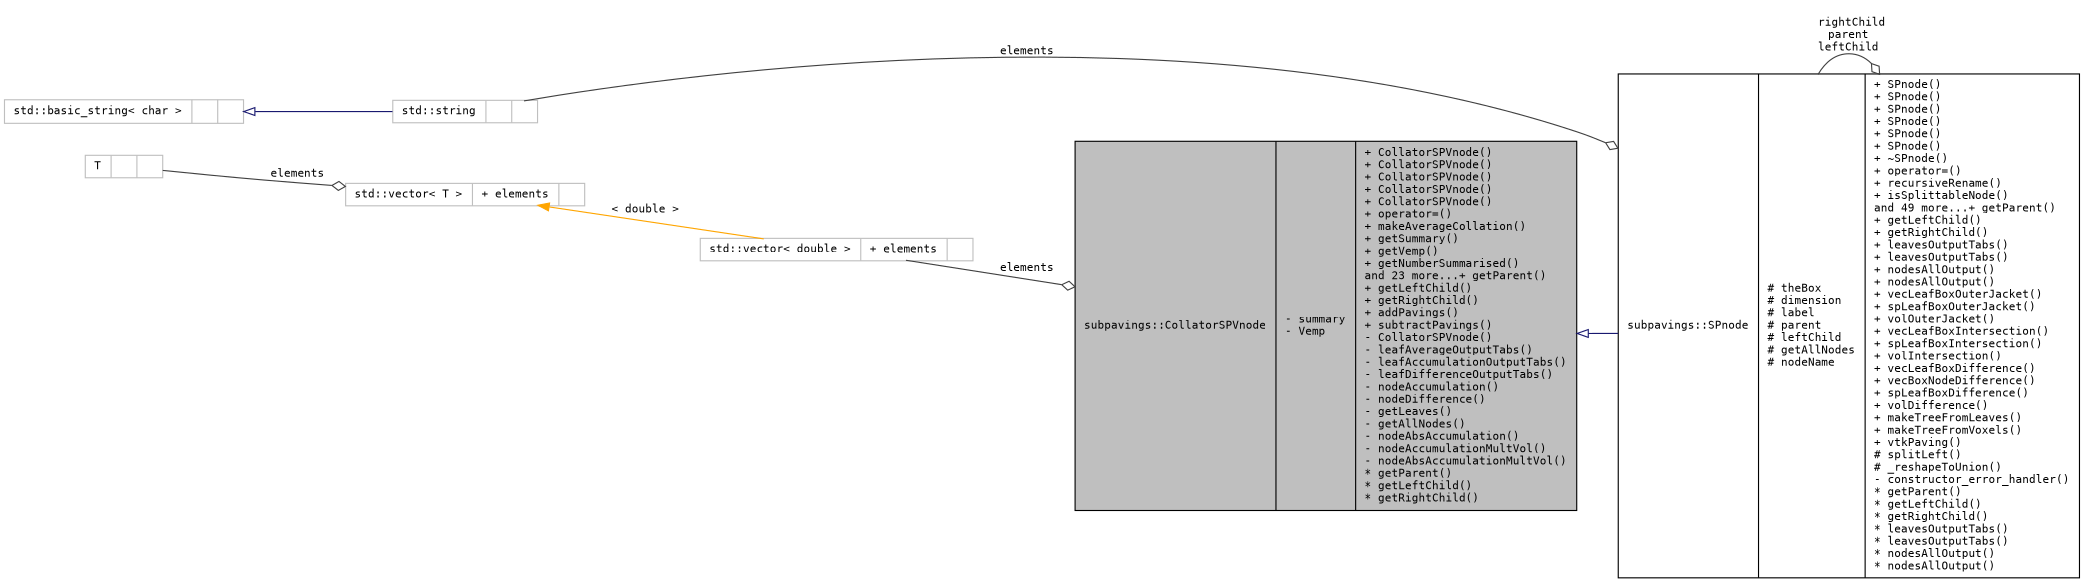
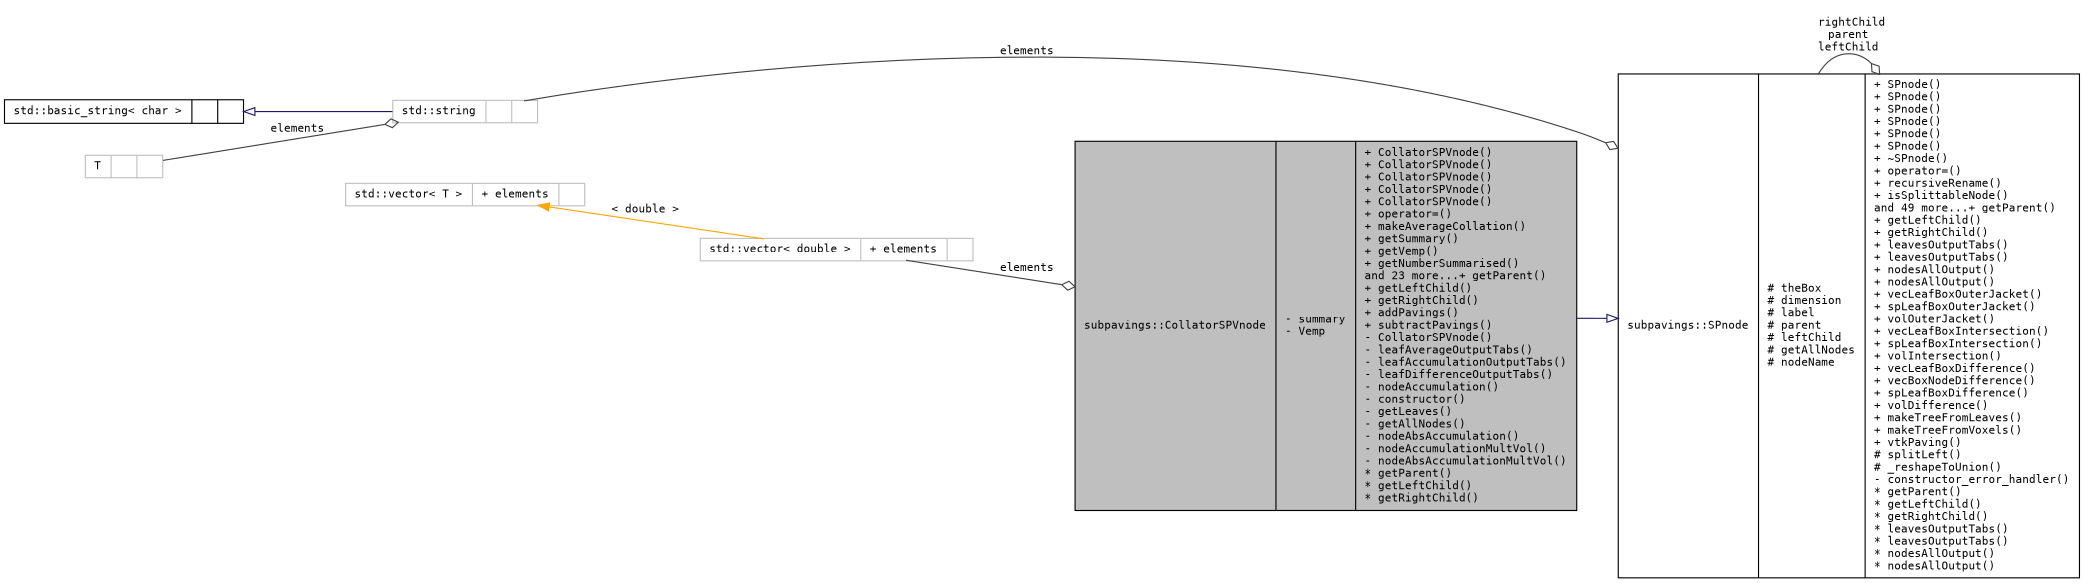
node "std::basic_string< char >": color grey75 -> black
edge "T" -> "std::vector< T >": now "T" -> "std::string"
edge "subpavings::SPnode" -> "subpavings::CollatorSPVnode": reversed
node "subpavings::CollatorSPVnode": text "- nodeDifference()" -> "- constructor()"
